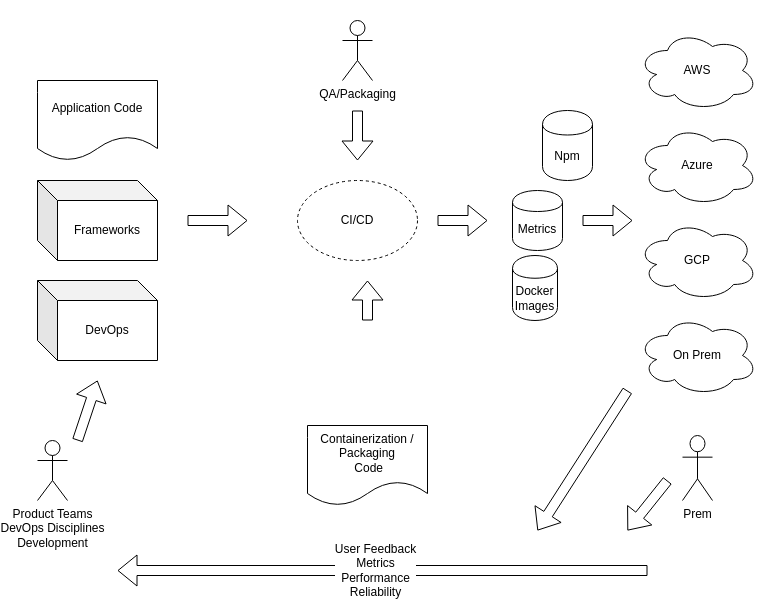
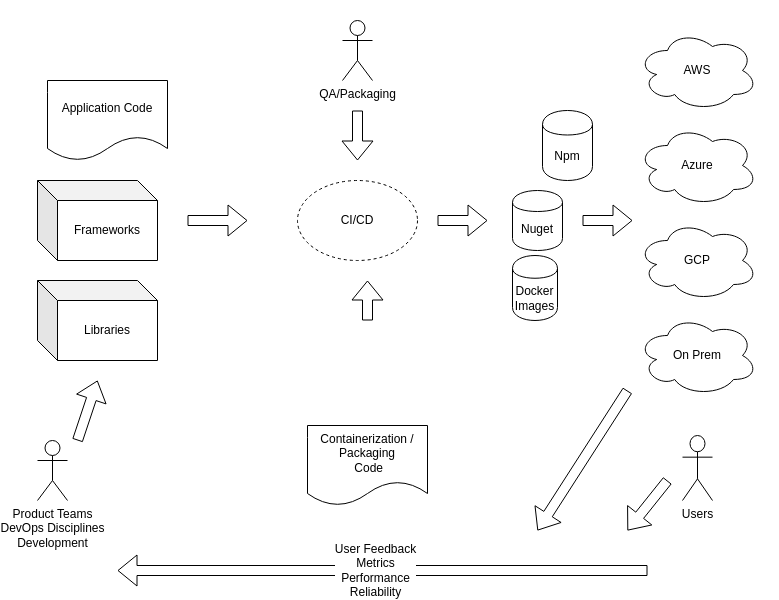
node "Application Code": moved (98, 121) -> (108, 121)
node "Metrics": label "Metrics" -> "Nuget"
node "DevOps": label "DevOps" -> "Libraries"
node "Prem": label "Prem" -> "Users"
